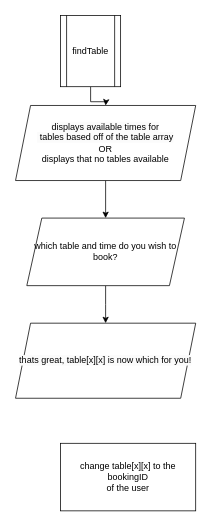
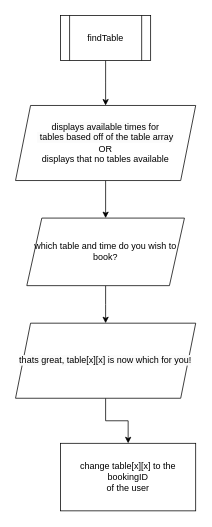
node "findTable": size 60x71 -> 90x45
edge "thats great, table[x][x] is now which for you!" -> "change table[x][x] to the bookingID of the user": added
